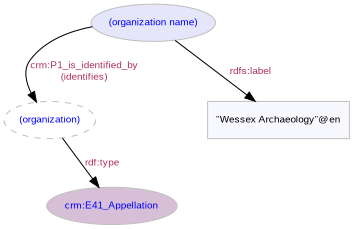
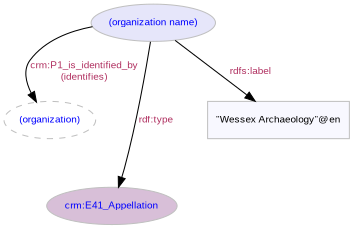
edge "(organization)" -> "crm:E41_Appellation": now "(organization name)" -> "crm:E41_Appellation"
